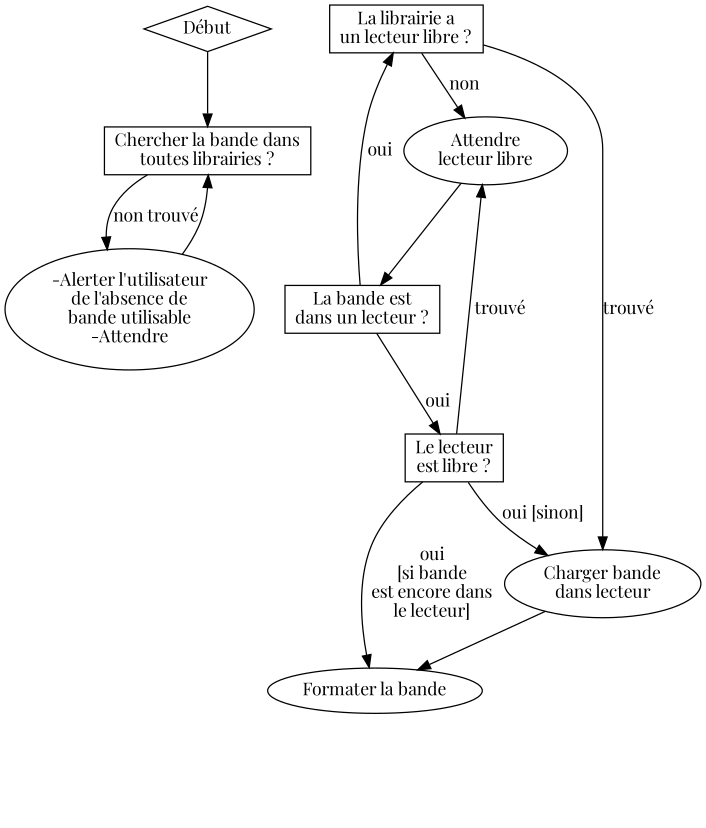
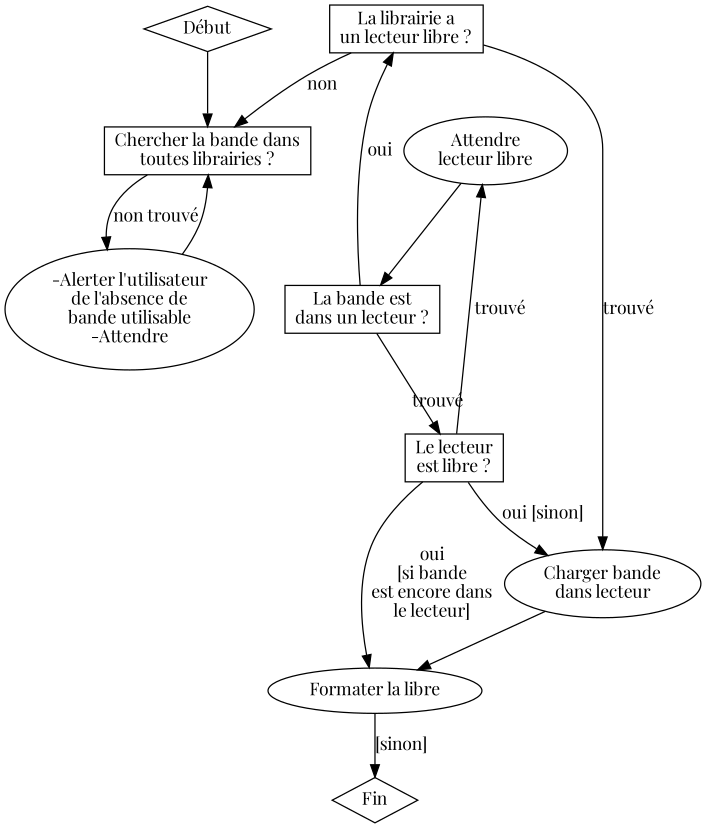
edge "La librairie a un lecteur libre ?" -> "Attendre lecteur libre": now "La librairie a un lecteur libre ?" -> "Chercher la bande dans toutes librairies ?"
edge "La bande est dans un lecteur ?" -> "Le lecteur est libre ?": label "oui" -> "trouvé"
node "Formater la bande": label "Formater la bande" -> "Formater la libre"
node "Fin": added
